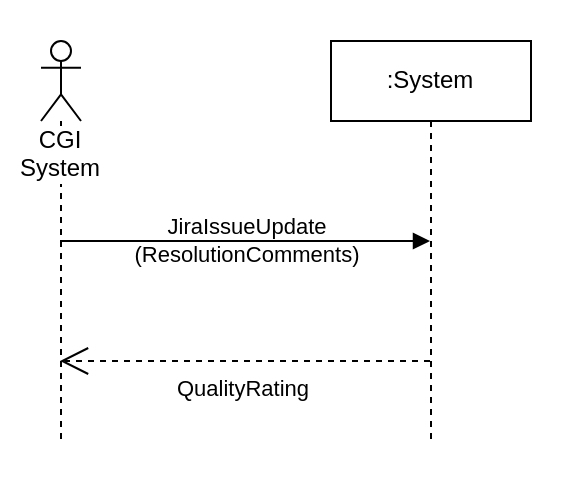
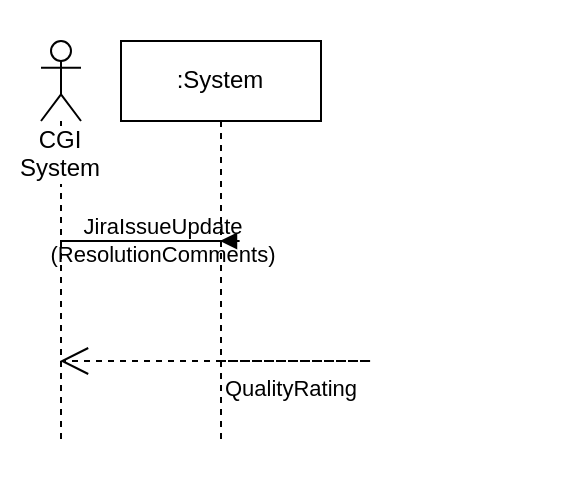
node ":System": moved (431, 241) -> (221, 241)
